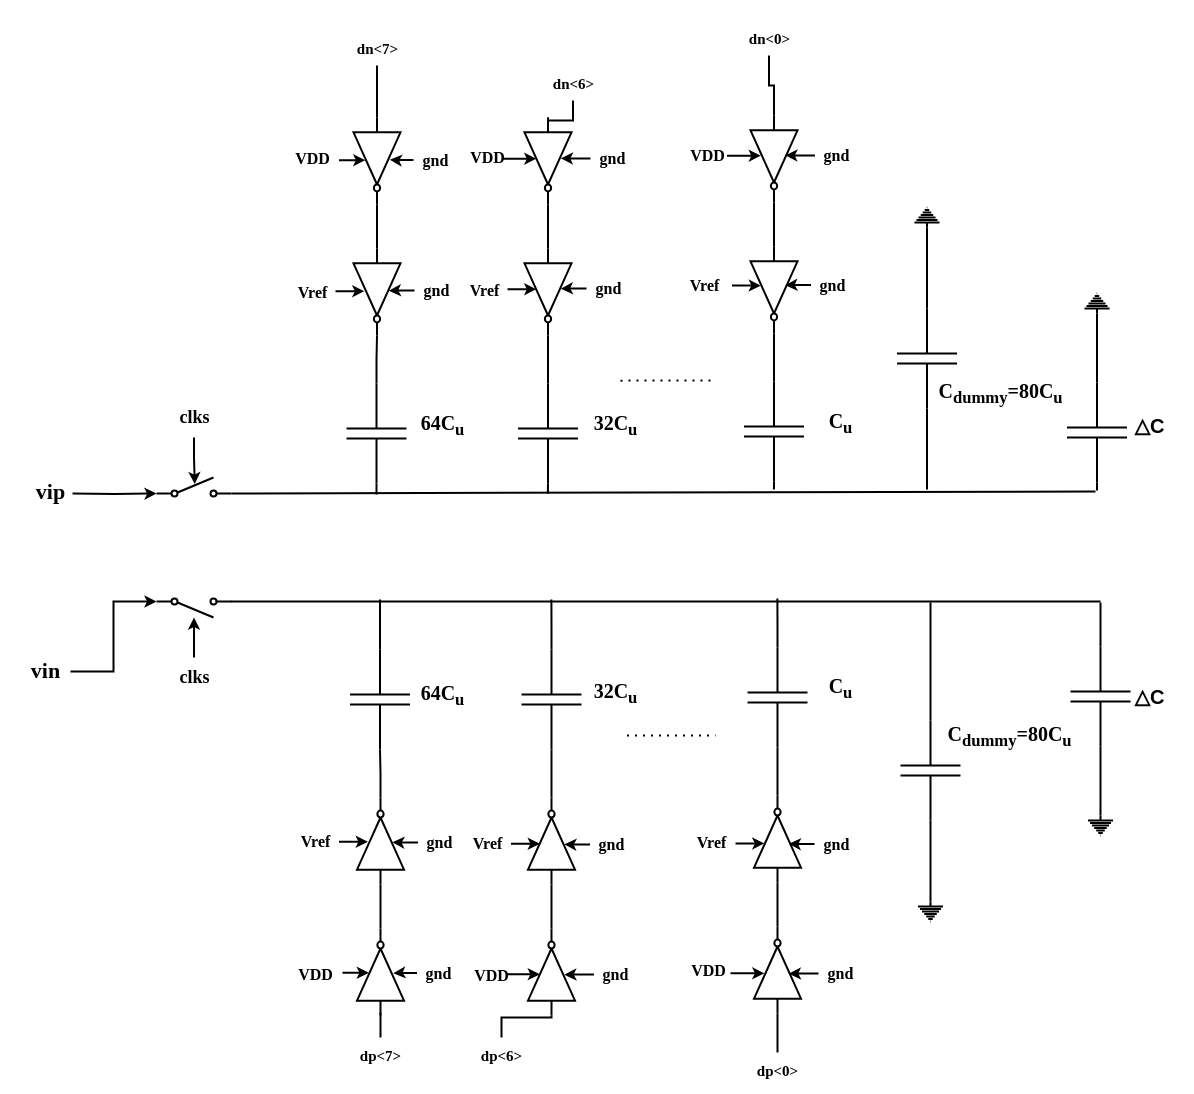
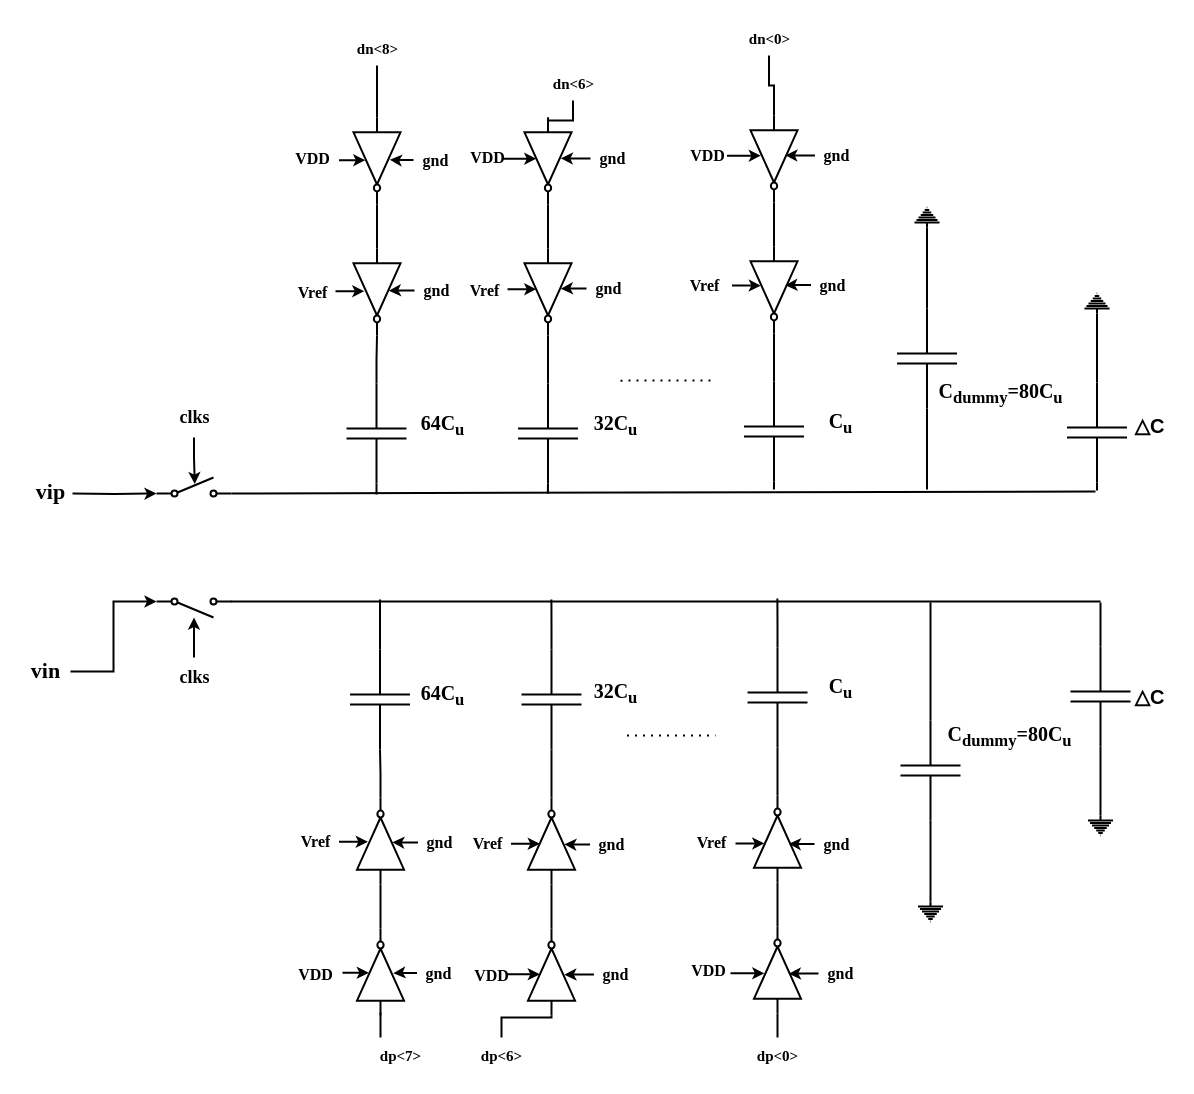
node "dn<7>": label "dn<7>" -> "dn<8>"
node "dp<7>": moved (381, 1055) -> (401, 1055)
node "dp<0>": moved (778, 1070) -> (778, 1055)
